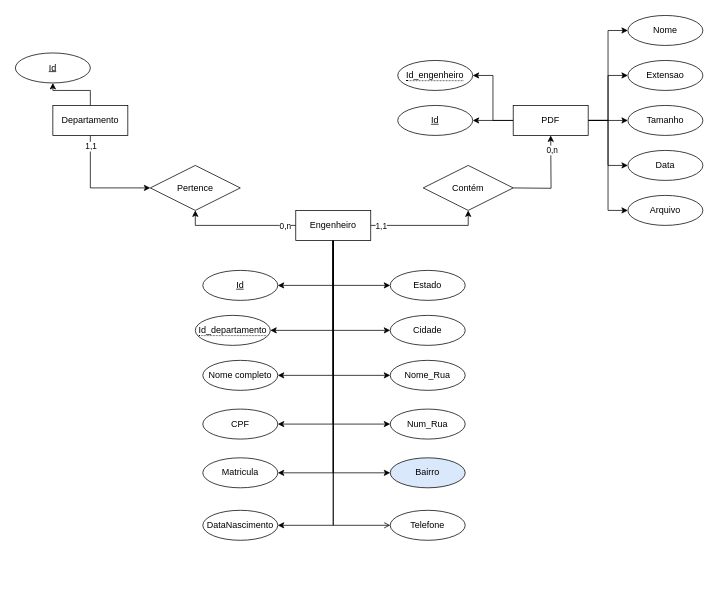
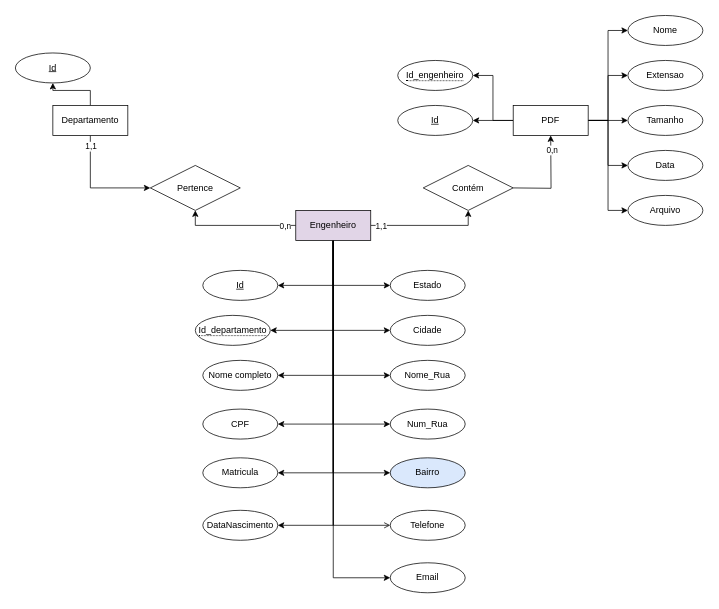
node "Engenheiro": fillcolor #ffffff -> #e1d5e7
edge "Engenheiro" -> "Email": added
node "Email": added
